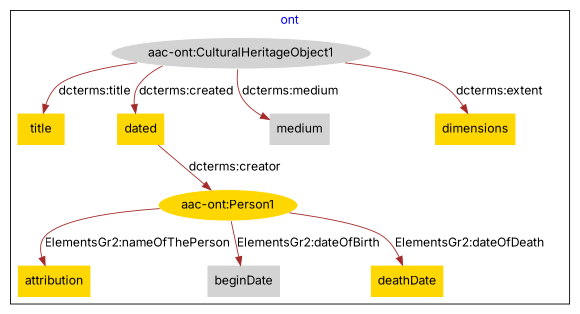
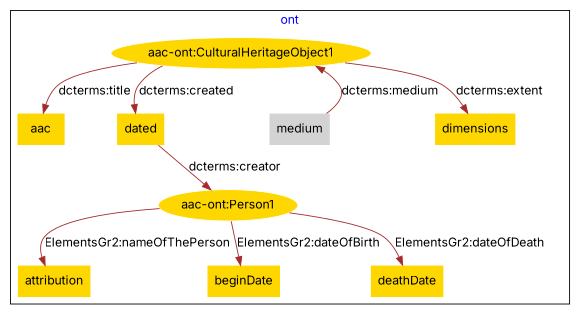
node "aac-ont:CulturalHeritageObject1": fillcolor lightgray -> gold
edge "aac-ont:CulturalHeritageObject1" -> "medium": reversed
node "title": label "title" -> "aac"
node "beginDate": fillcolor lightgray -> gold
